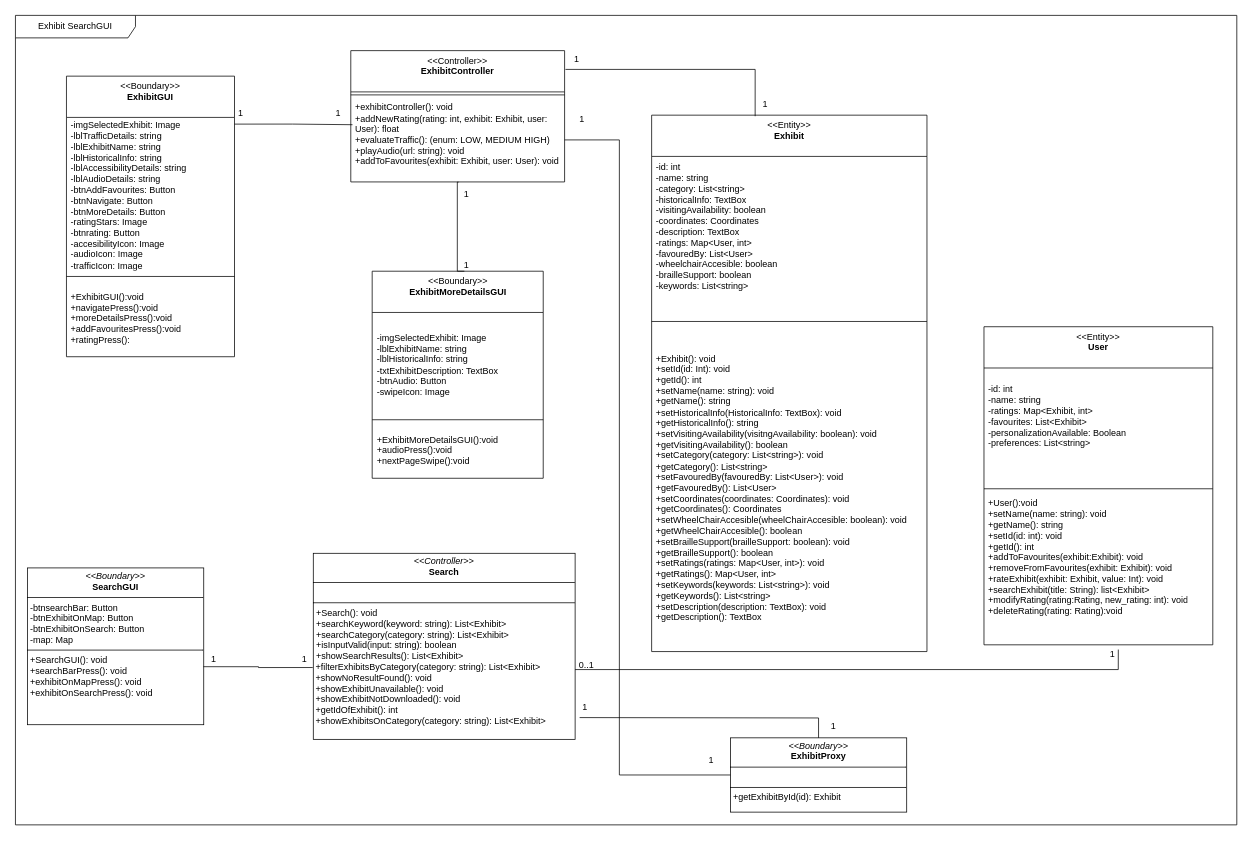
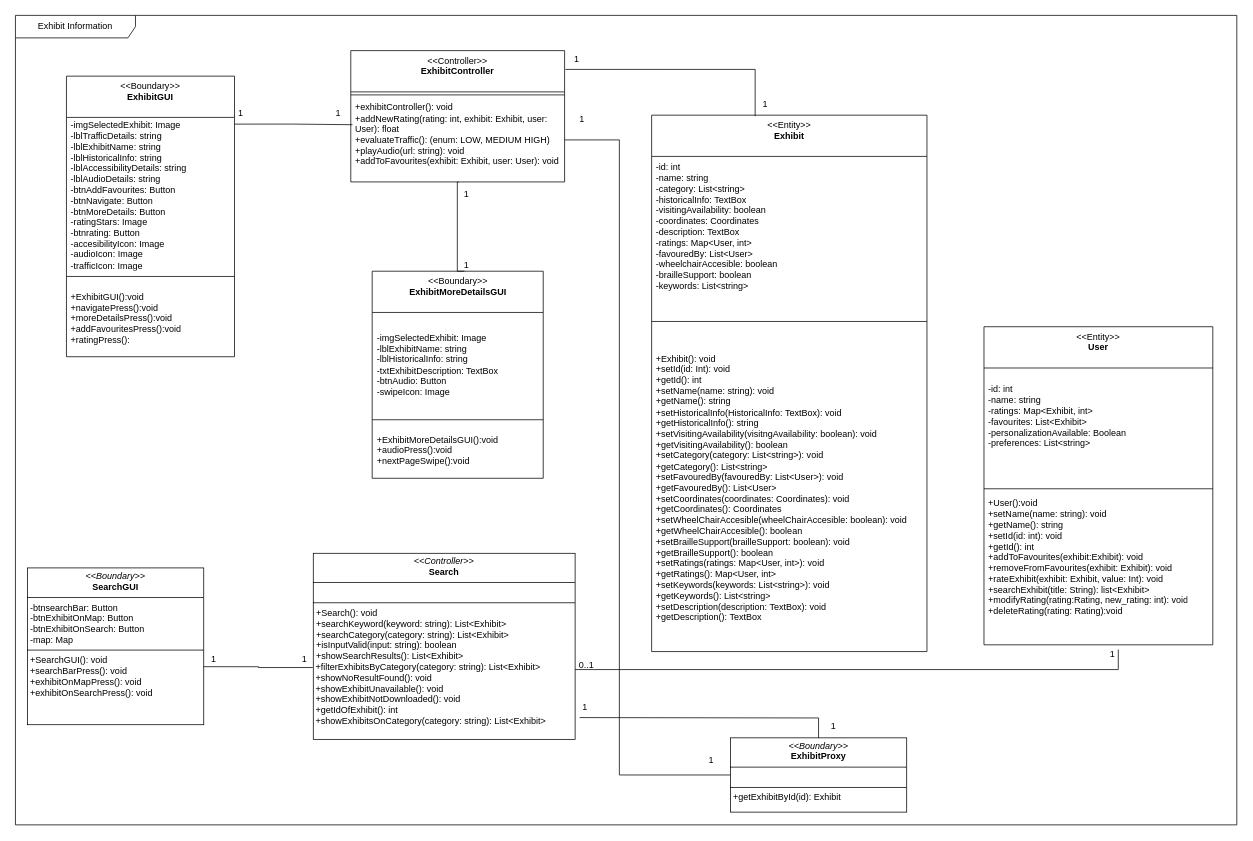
node "Exhibit SearchGUI": label "Exhibit SearchGUI" -> "Exhibit Information"
